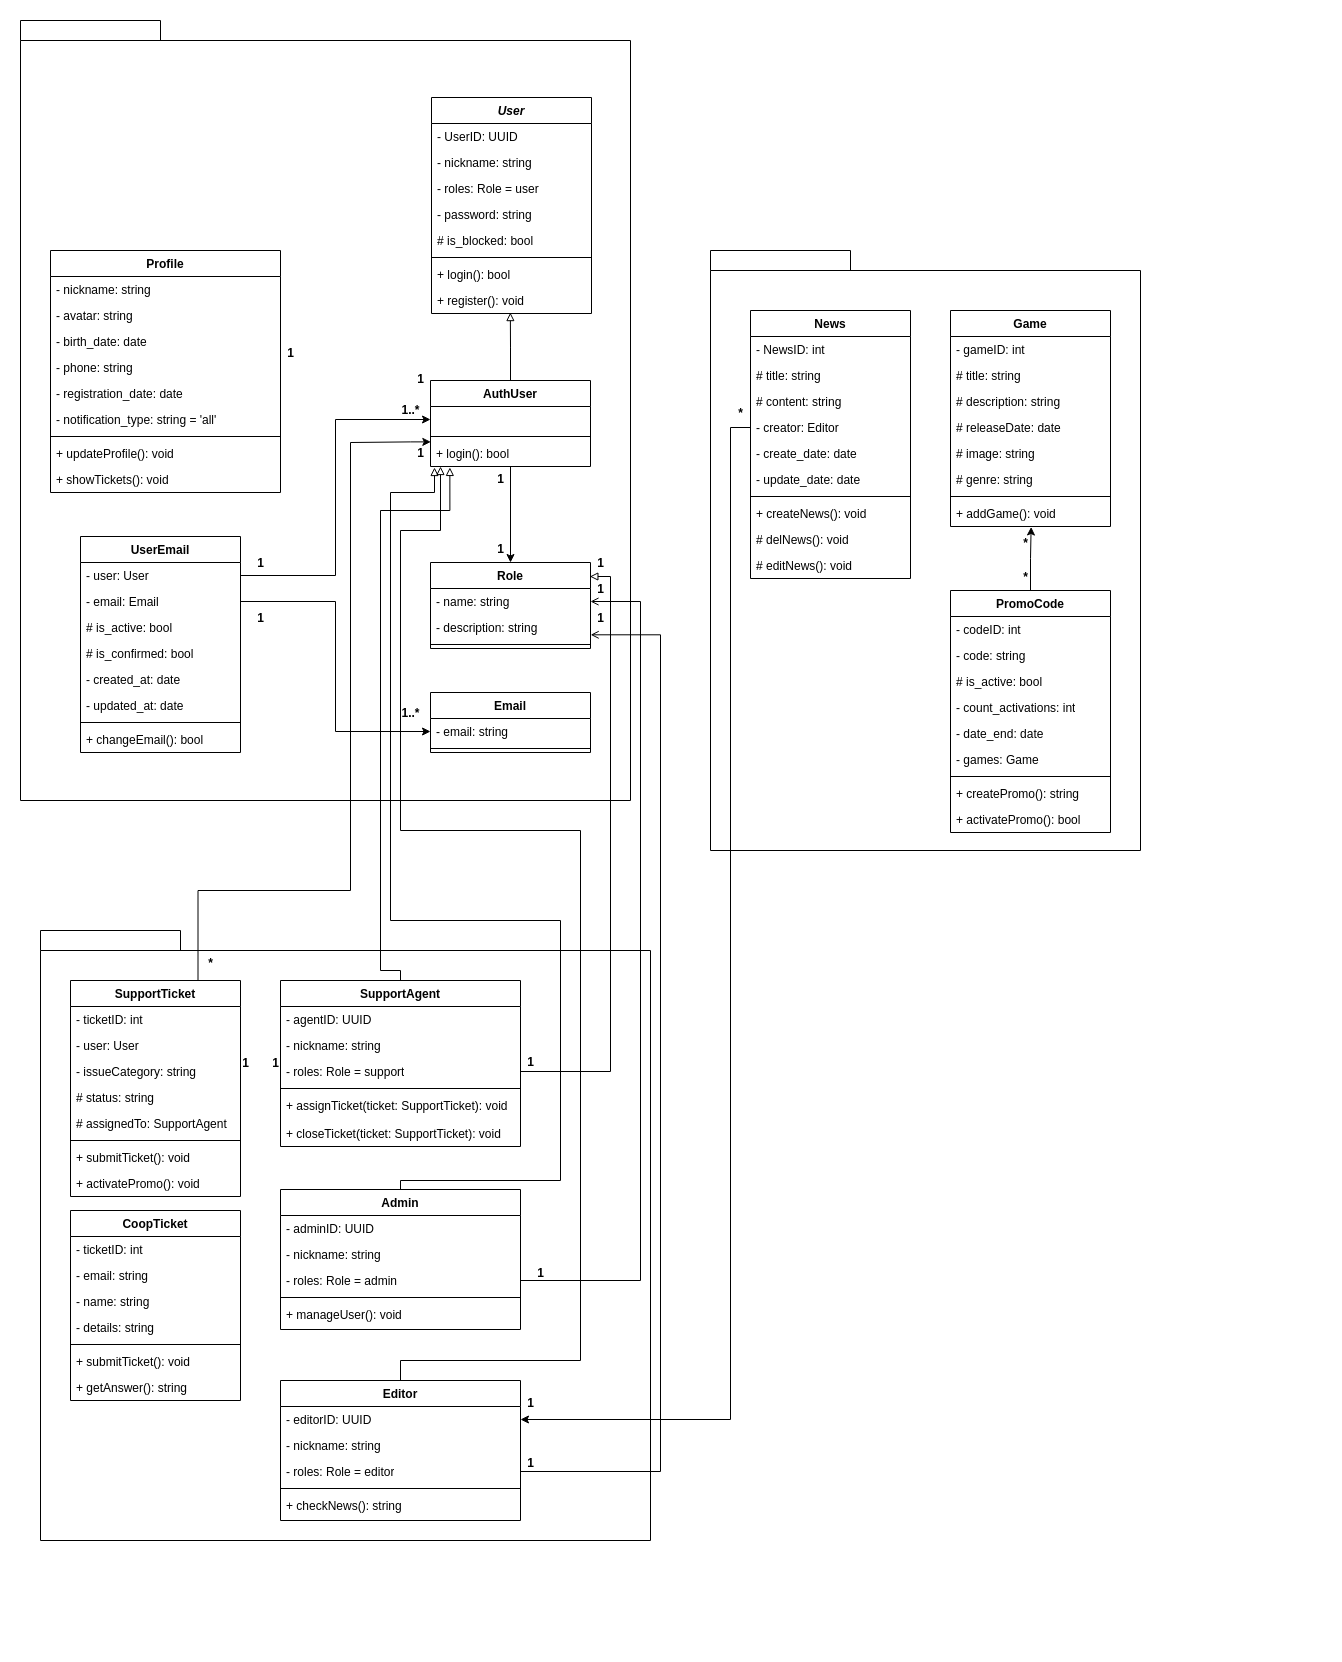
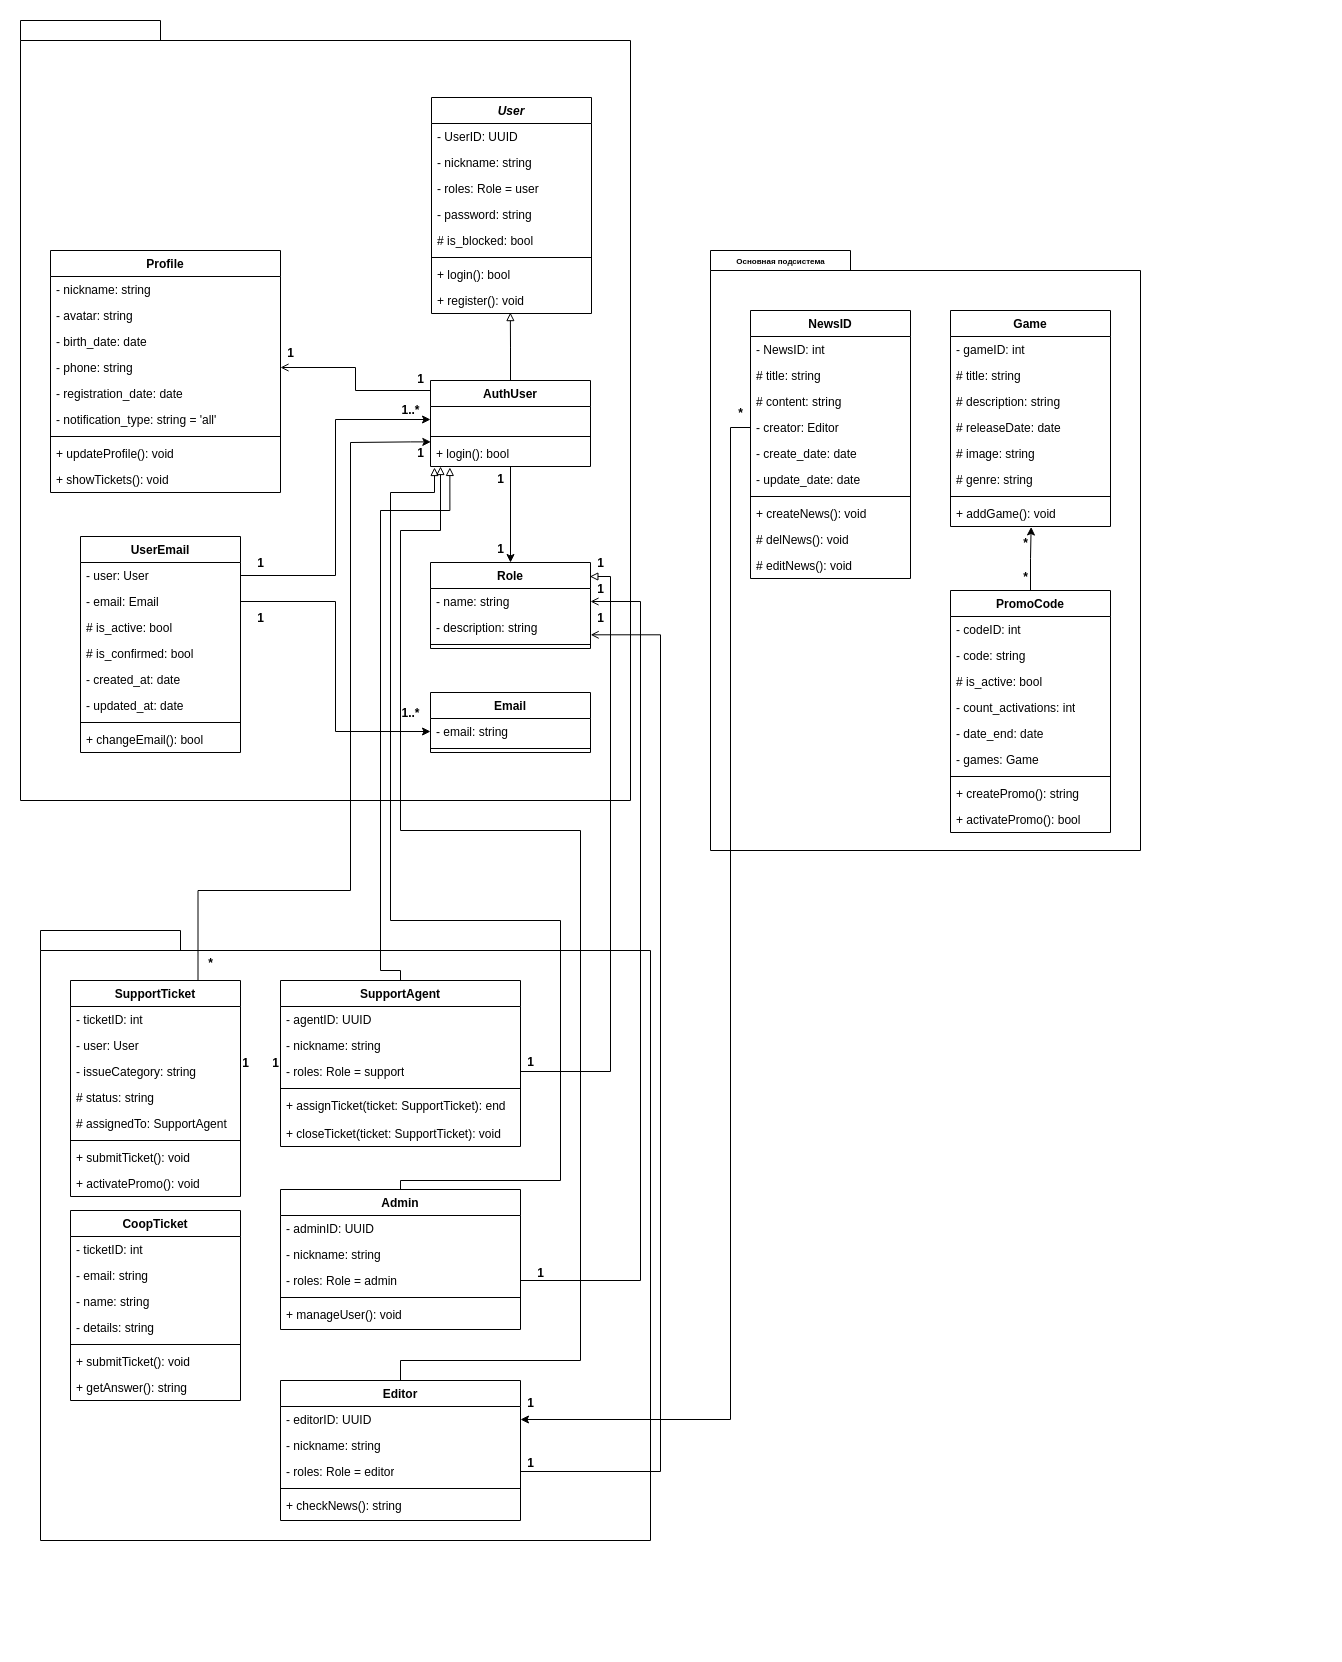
node "Основная подсистема": added
node "News": label "News" -> "NewsID"
edge "AuthUser" -> "- phone: string": added
node "+ assignTicket(ticket: SupportTicket): void": label "+ assignTicket(ticket: SupportTicket): void" -> "+ assignTicket(ticket: SupportTicket): end"
